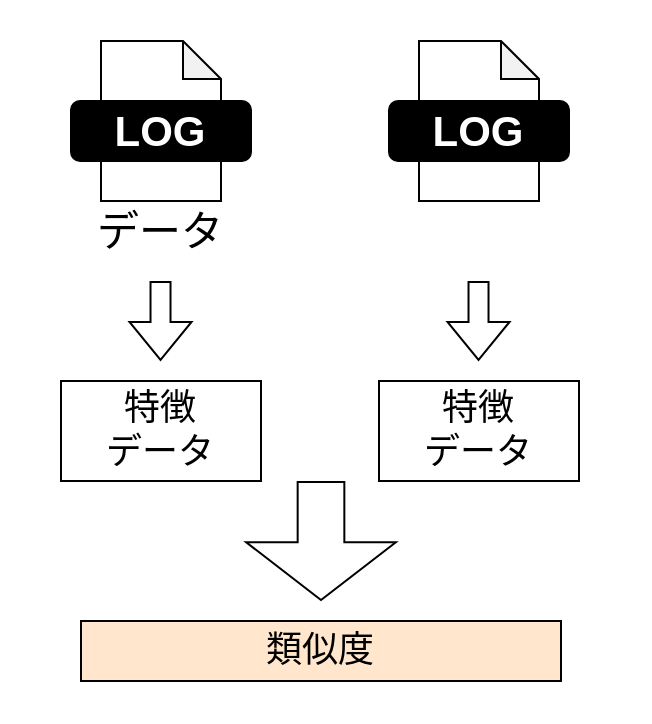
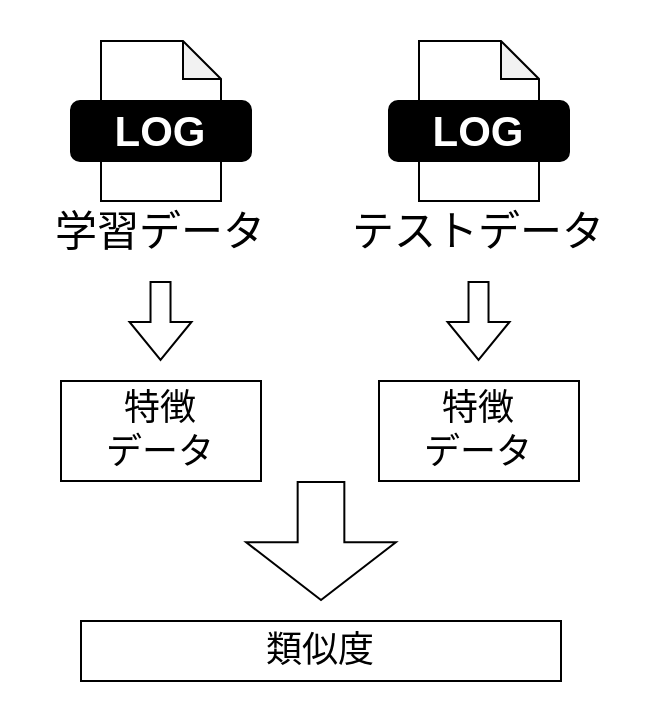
node "データ": label "データ" -> "学習データ"
node "テストデータ": added
node "類似度": fillcolor #ffe6cc -> #ffffff
